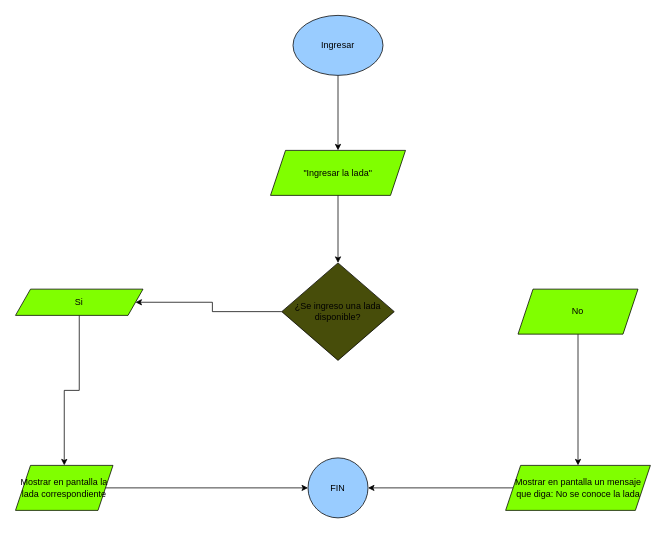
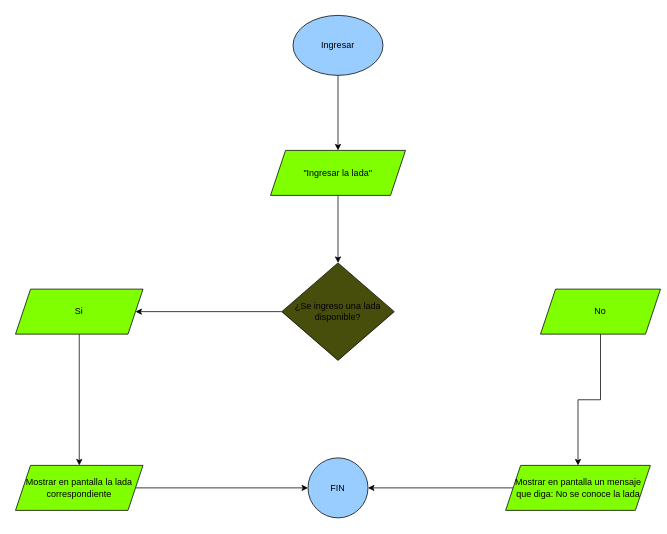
node "Si": size 128x26 -> 128x45
node "No": moved (578, 312) -> (600, 312)
node "Mostrar en pantalla la lada correspondiente": size 98x45 -> 128x45
